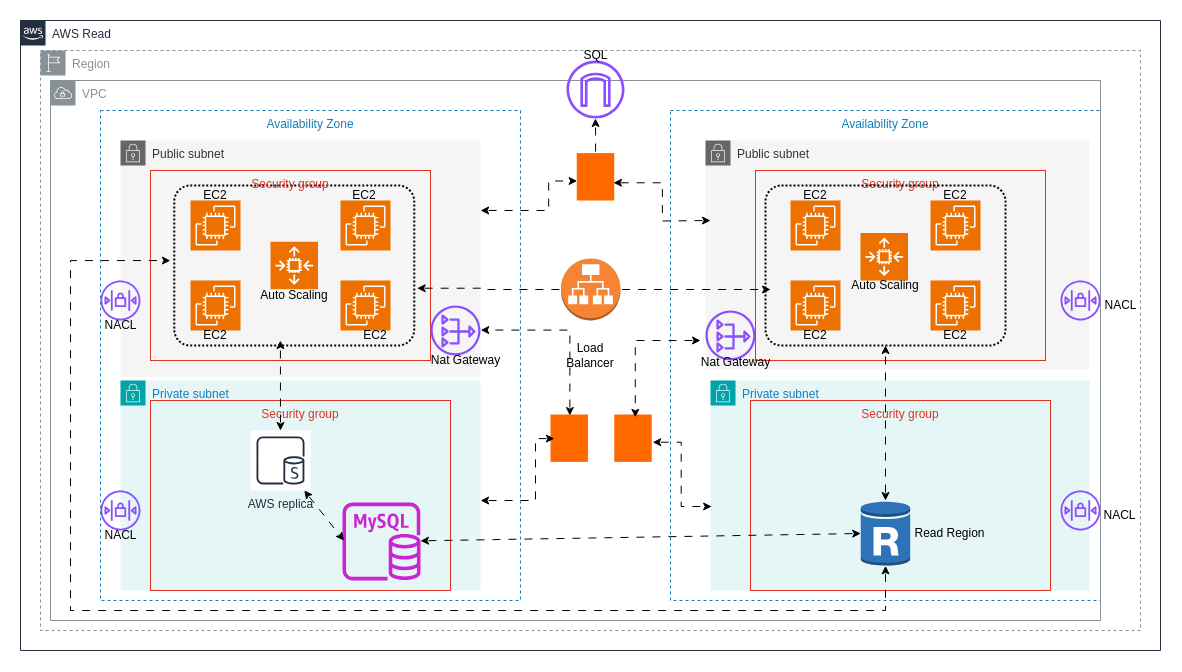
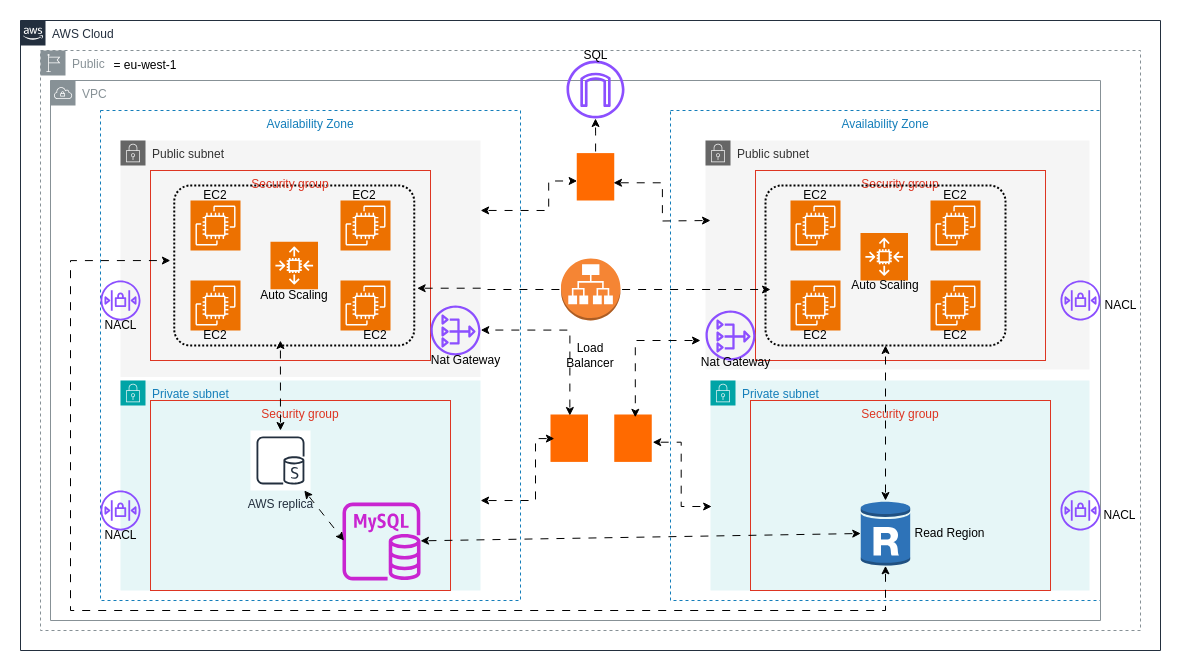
node "AWS Read": label "AWS Read" -> "AWS Cloud"
node "Region": label "Region" -> "Public"
node "= eu-west-1": added
